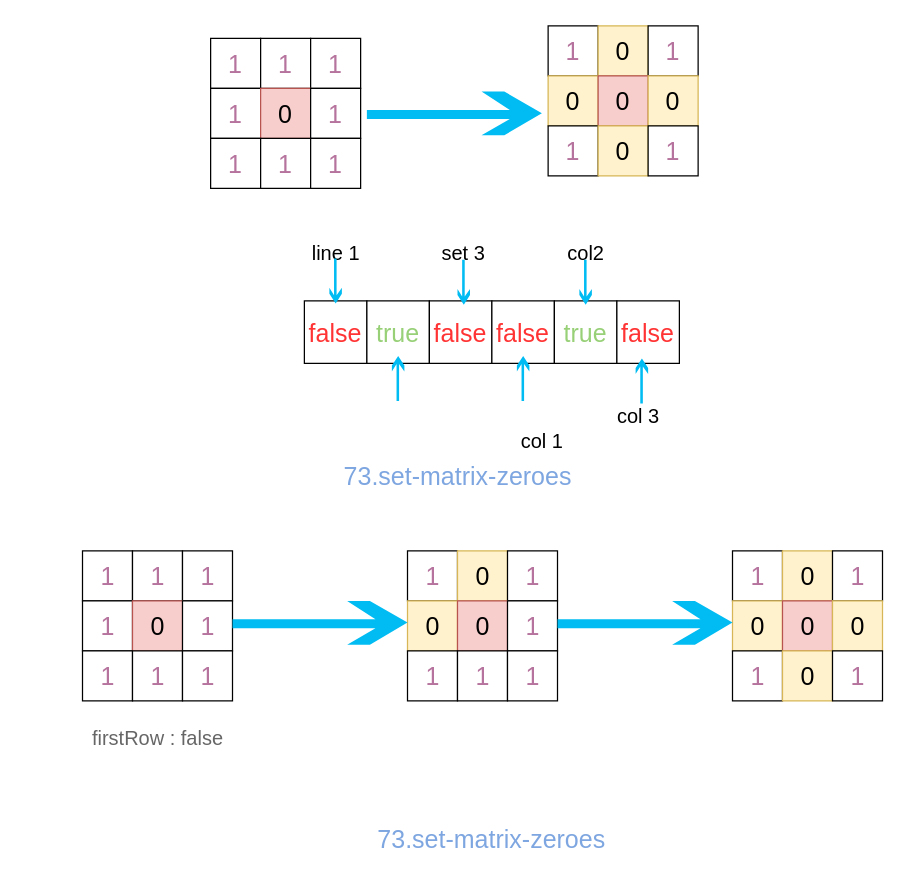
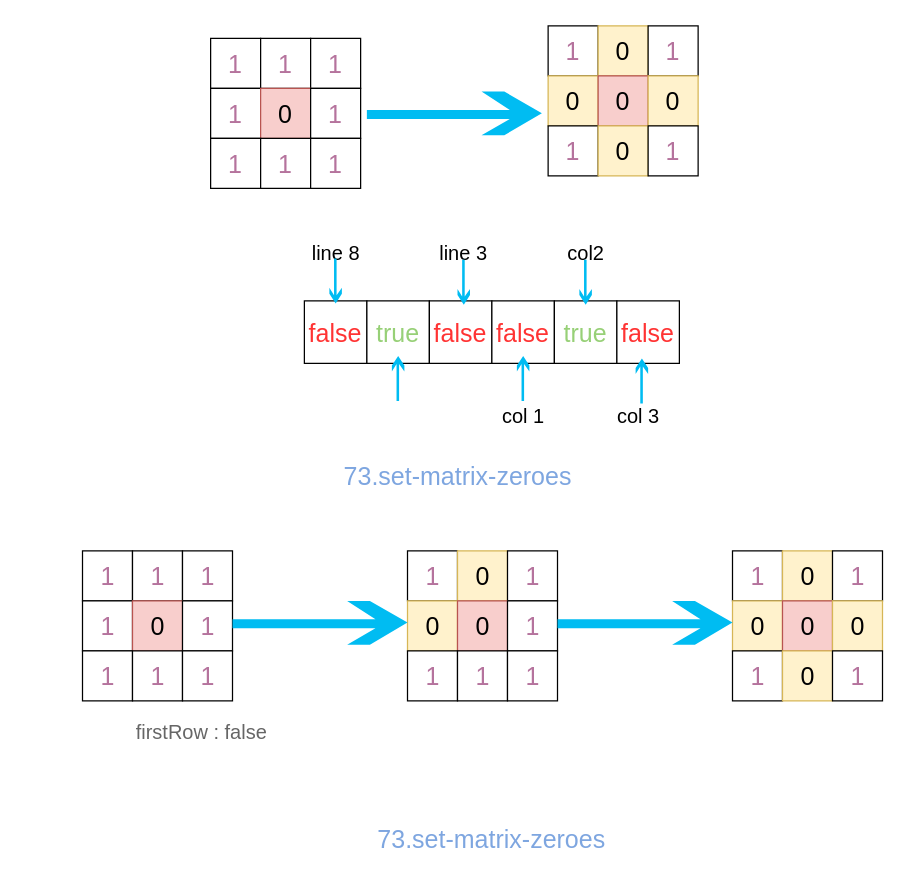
node "line 1": label "line 1" -> "line 8"
node "set 3": label "set 3" -> "line 3"
node "col 1": moved (542, 438) -> (523, 413)
node "firstRow : false": moved (158, 738) -> (201, 732)
